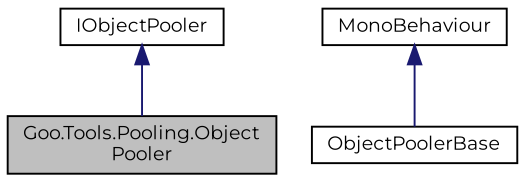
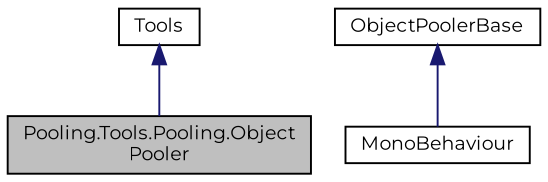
node "IObjectPooler": label "IObjectPooler" -> "Tools"
edge "ObjectPoolerBase" -> "MonoBehaviour": reversed
node "Goo.Tools.Pooling.Object Pooler": label "Goo.Tools.Pooling.Object Pooler" -> "Pooling.Tools.Pooling.Object Pooler"
